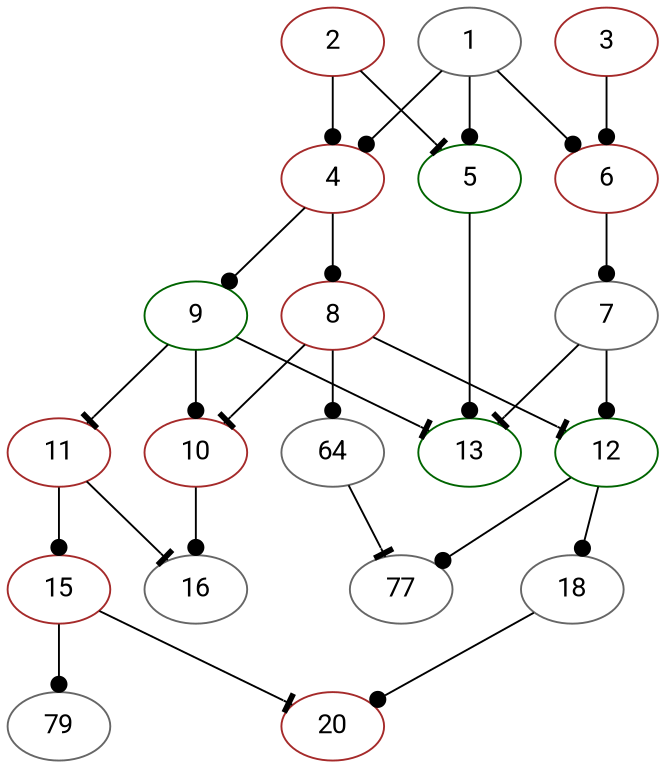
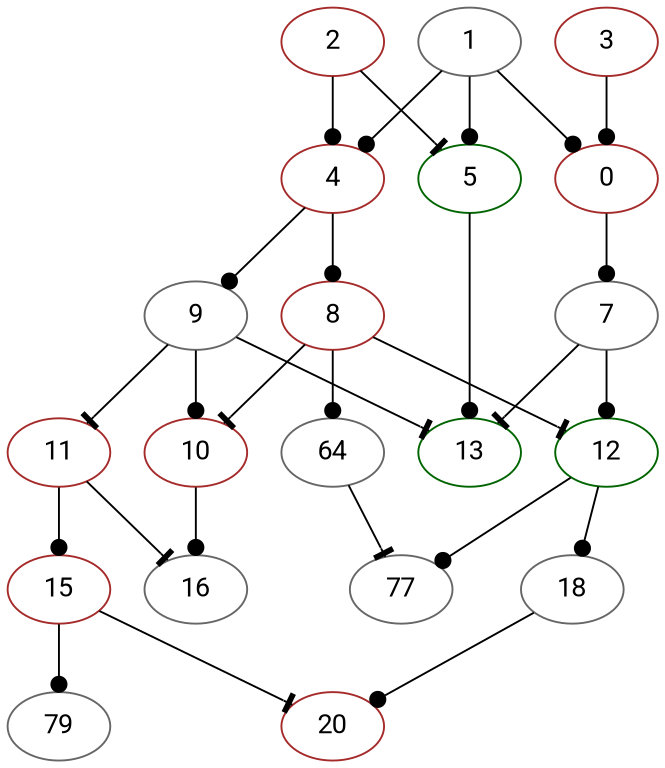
node "6": label "6" -> "0"
node "9": color darkgreen -> gray40
